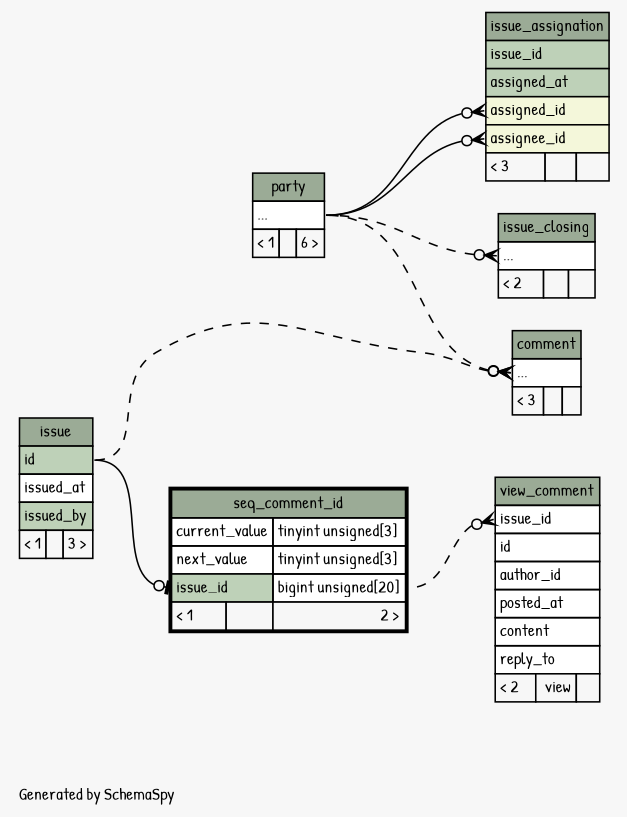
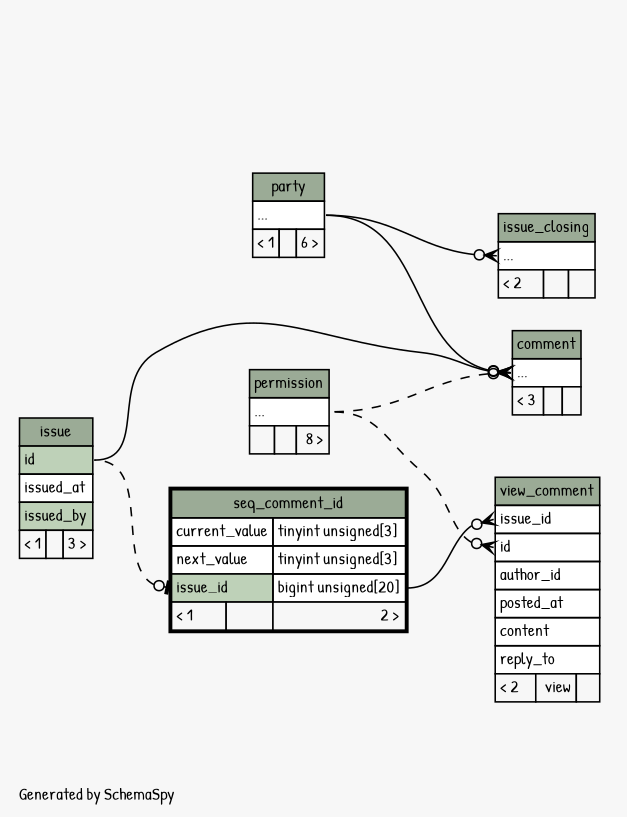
node "issue_assignation": removed
edge "party" -> "issue_closing": style dashed -> solid
edge "party" -> "comment": style dashed -> solid
edge "issue" -> "comment": style dashed -> solid
node "permission": added
edge "issue" -> "seq_comment_id": style solid -> dashed
edge "seq_comment_id" -> "view_comment": style dashed -> solid
